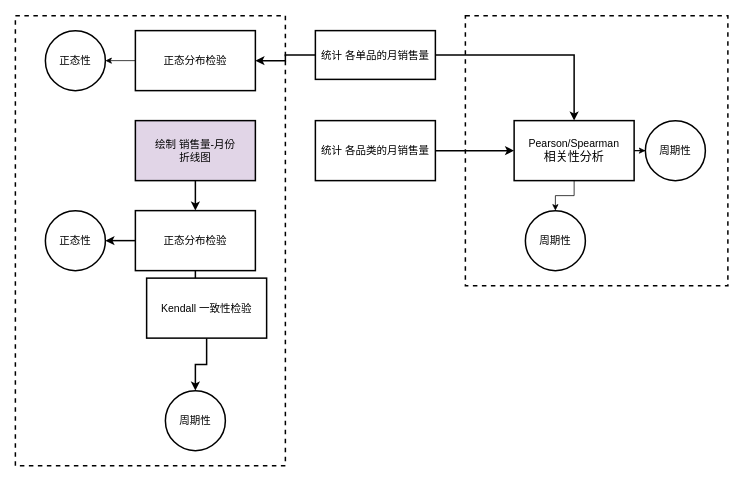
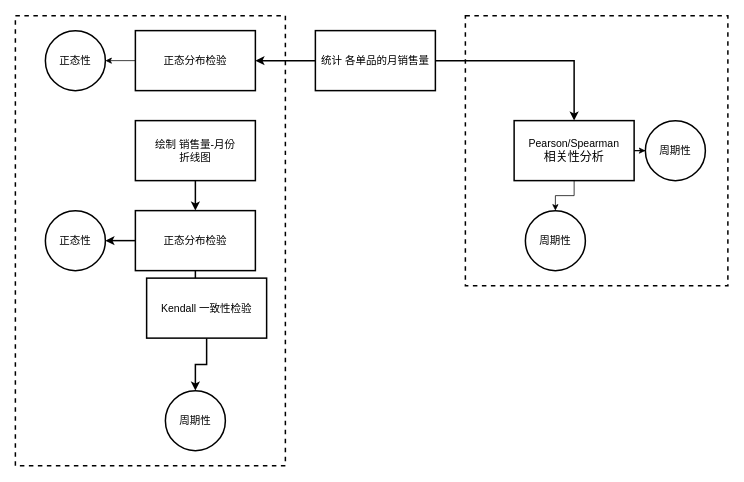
node "统计 各单品的月销售量": size 120x49 -> 120x60
node "绘制 销售量-月份 折线图": fillcolor #e1d5e7 -> #ffffff
node "统计 各品类的月销售量": removed
edge "统计 各品类的月销售量" -> "Pearson/Spearman 相关性分析": removed
